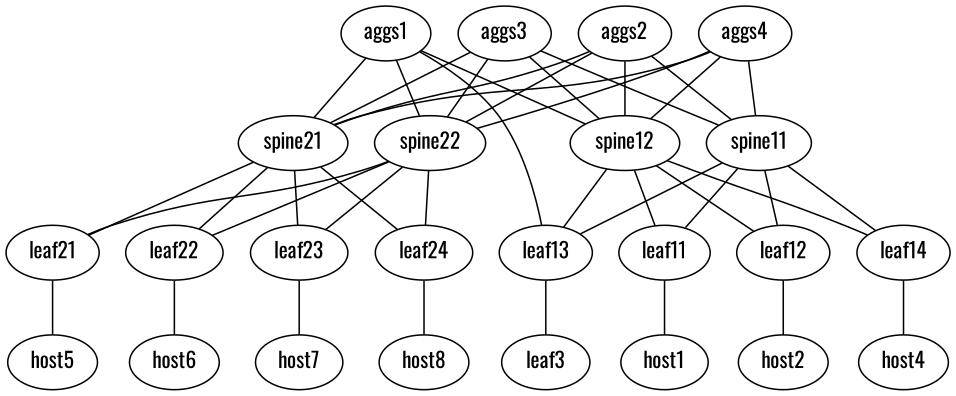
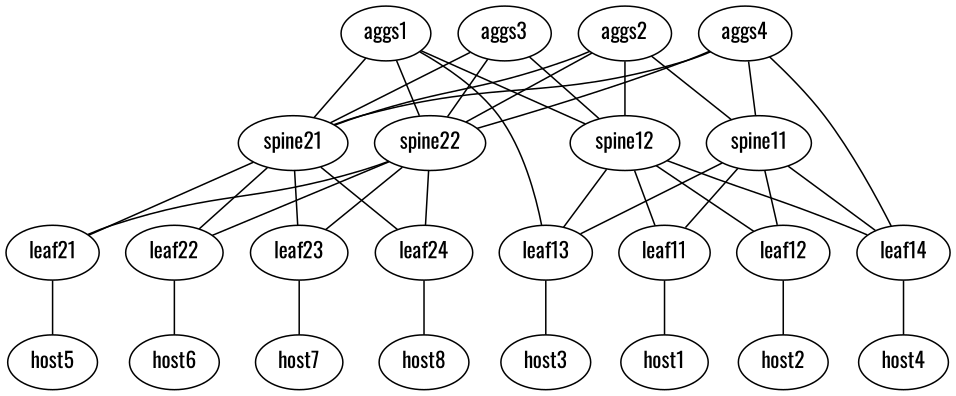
edge "aggs3" -- "spine11": removed
edge "aggs4" -- "spine12": now "aggs4" -- "leaf14"
node "leaf3": label "leaf3" -> "host3"
